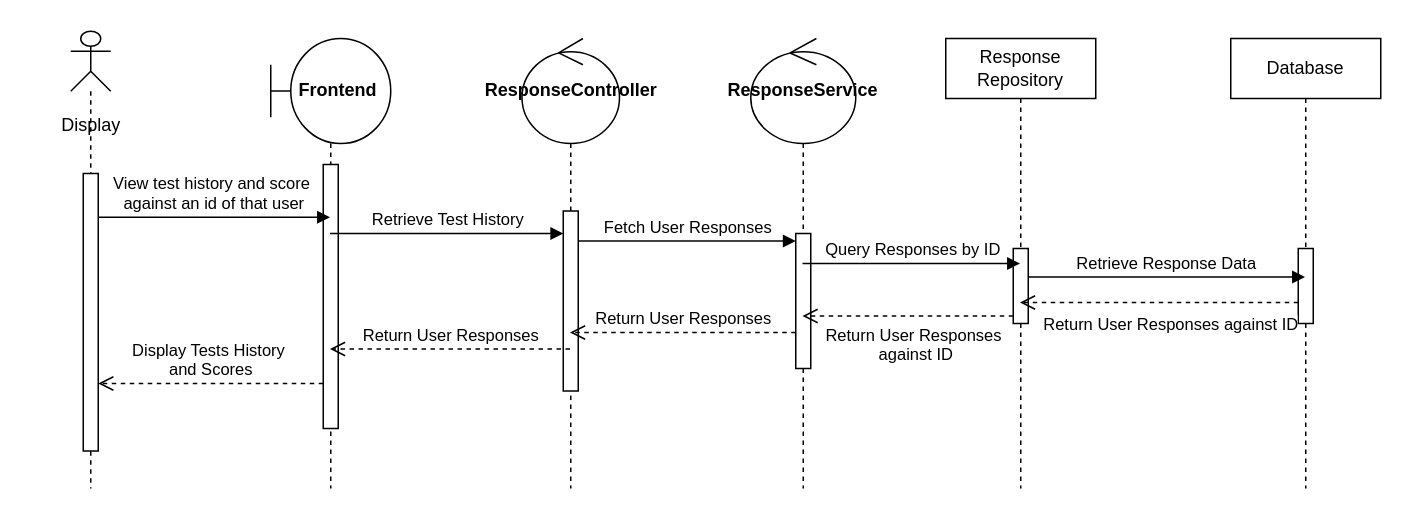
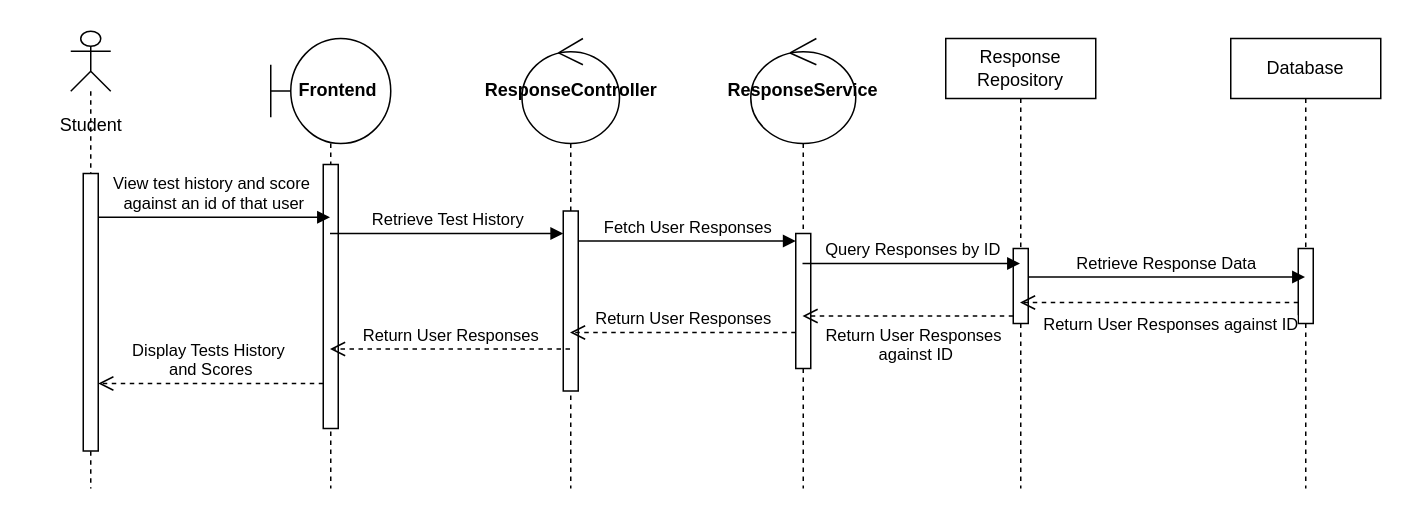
node "Display": label "Display" -> "Student"
